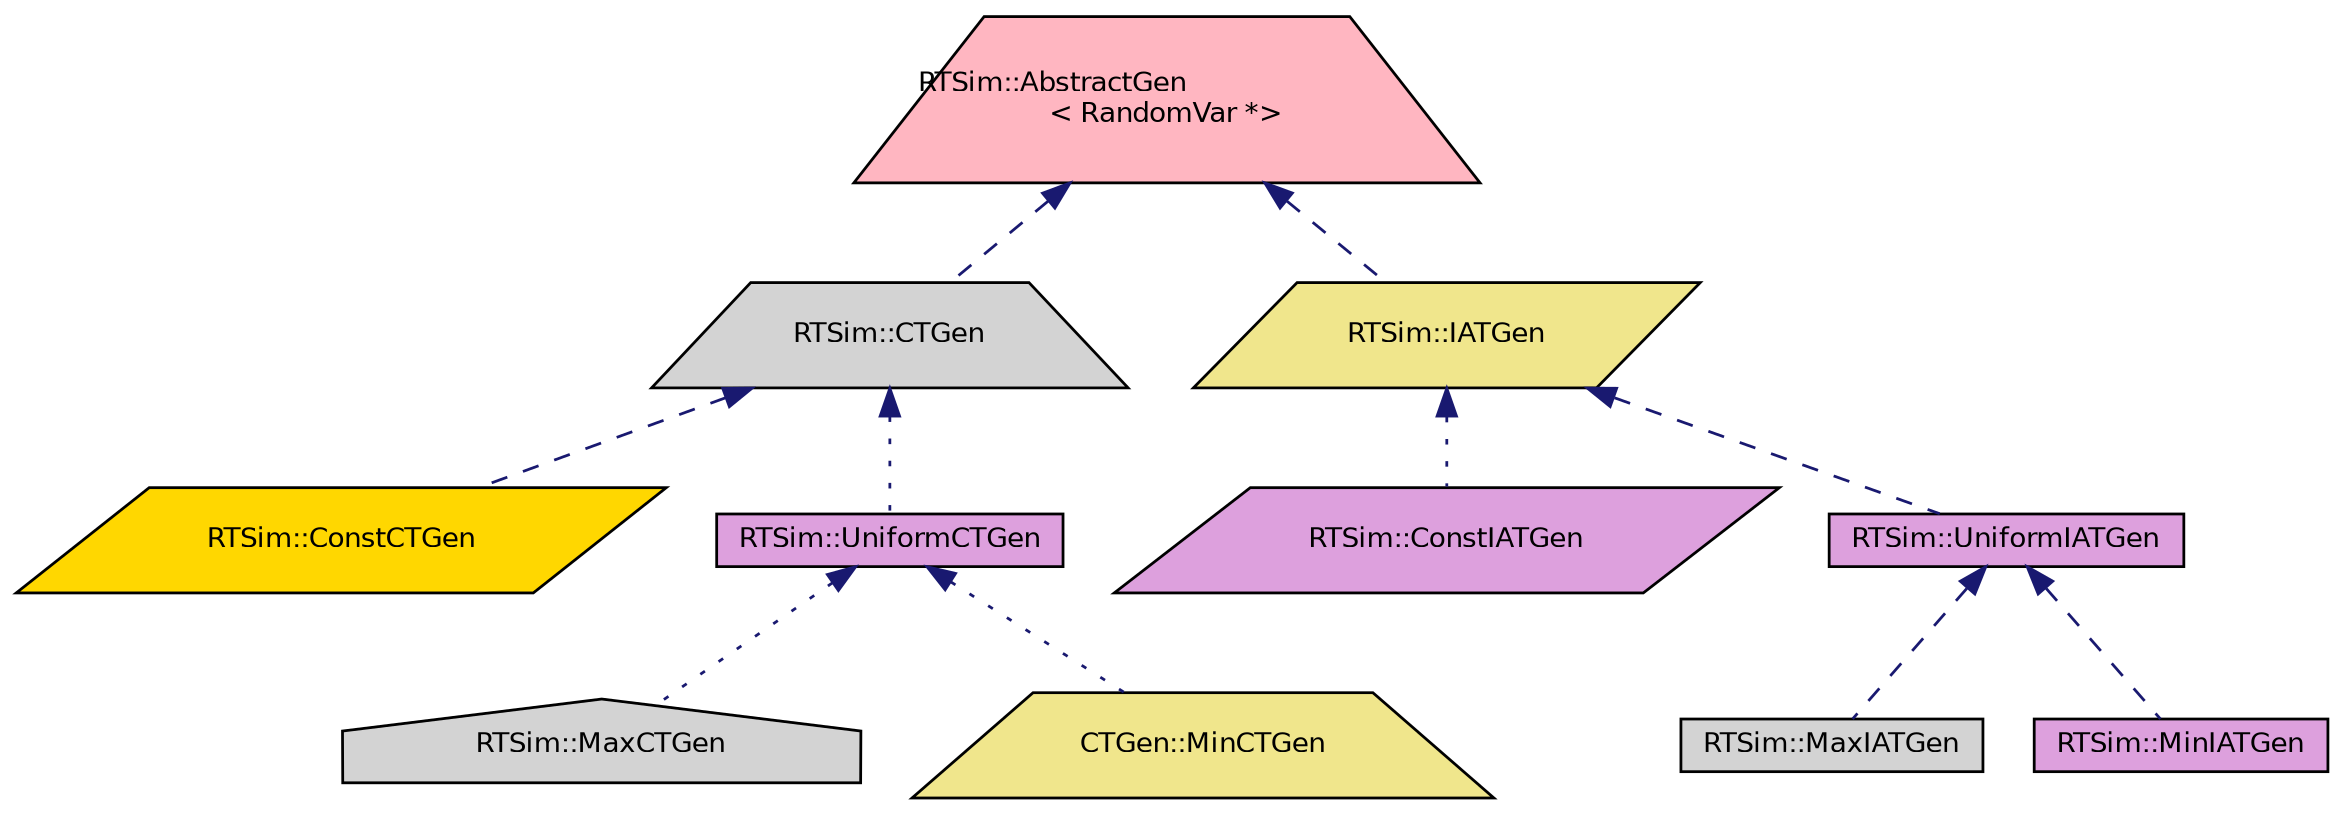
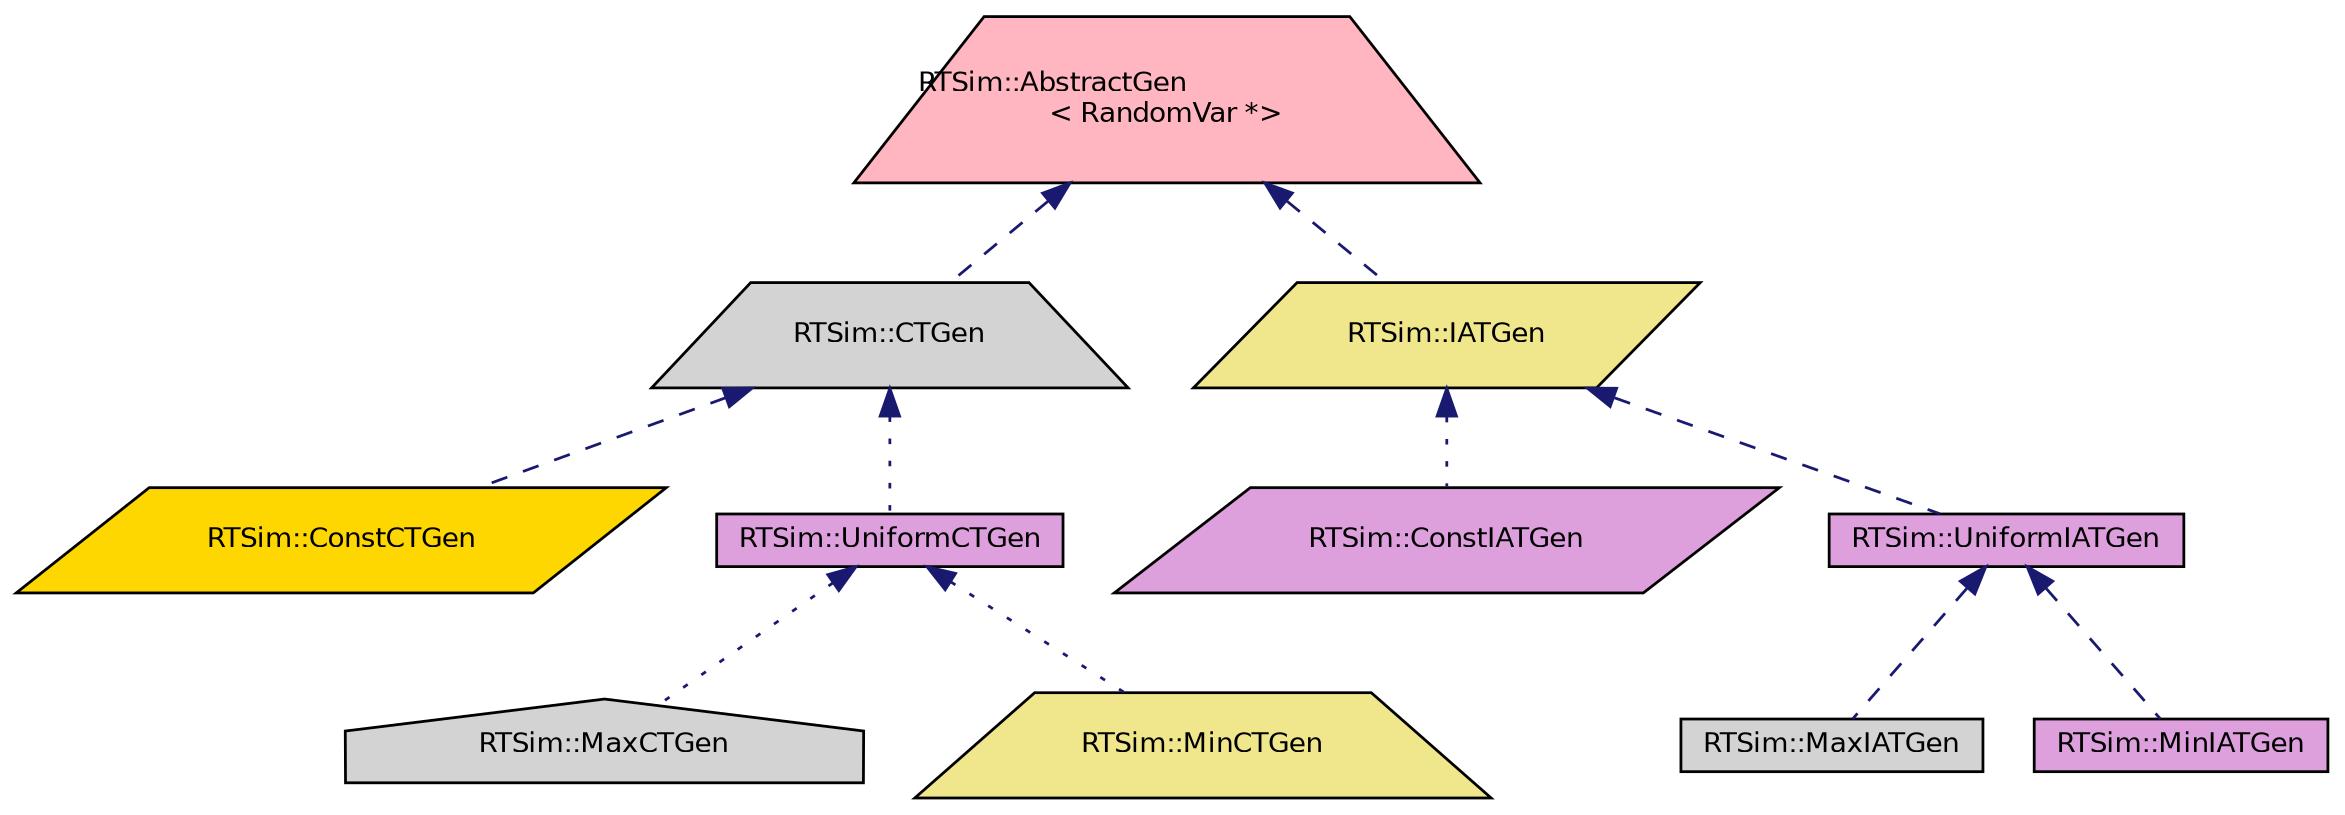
node "CTGen::MinCTGen": label "CTGen::MinCTGen" -> "RTSim::MinCTGen"
